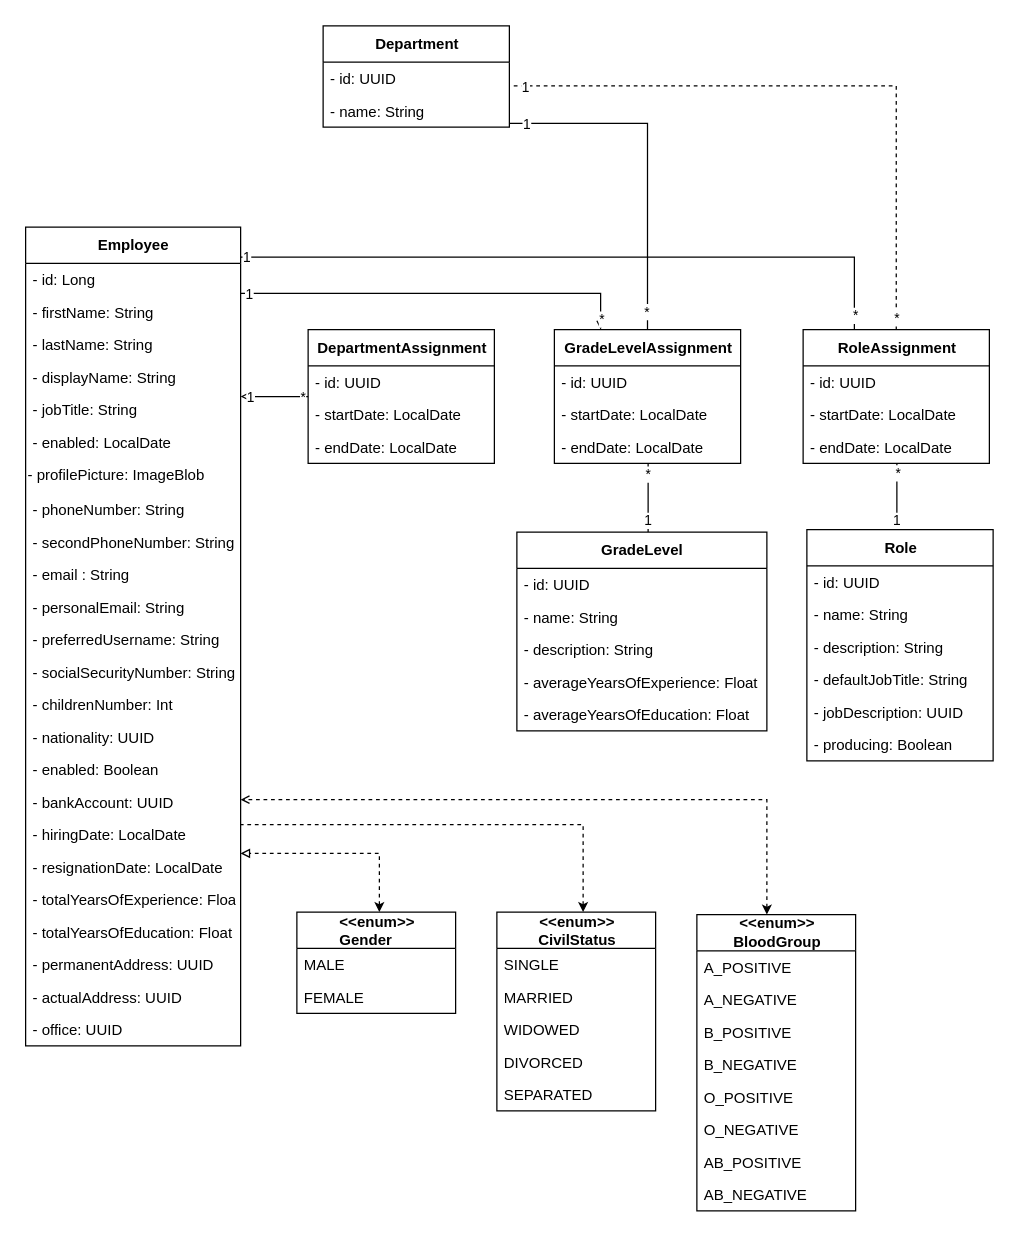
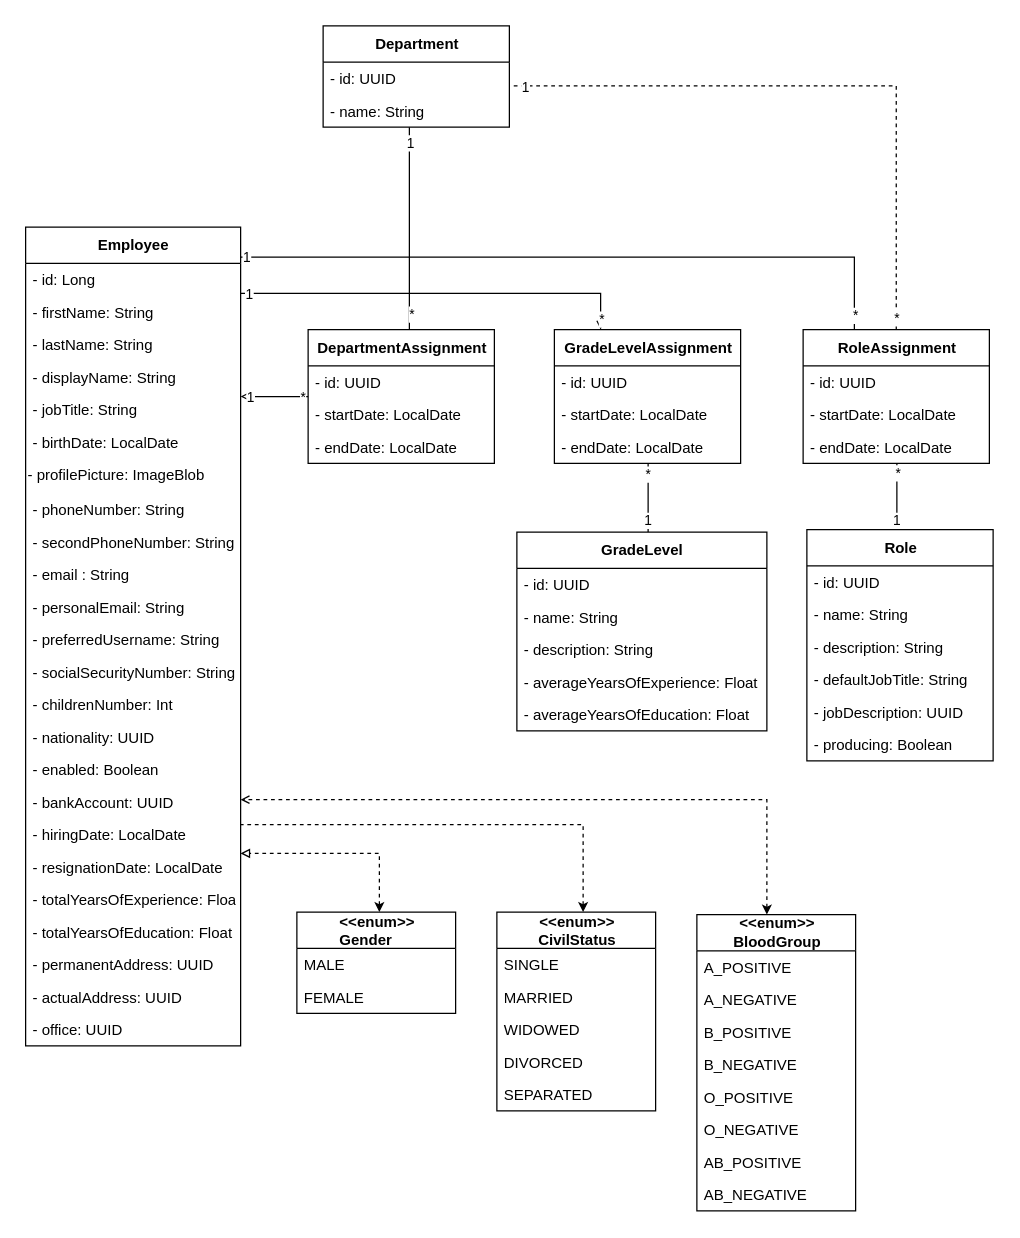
edge "Department" -- "GradeLevelAssignment": removed, labels "1", "*"
edge "Department" -- "DepartmentAssignment": added, labels "1", "*"
node "- enabled: LocalDate": label "- enabled: LocalDate" -> "- birthDate: LocalDate"
